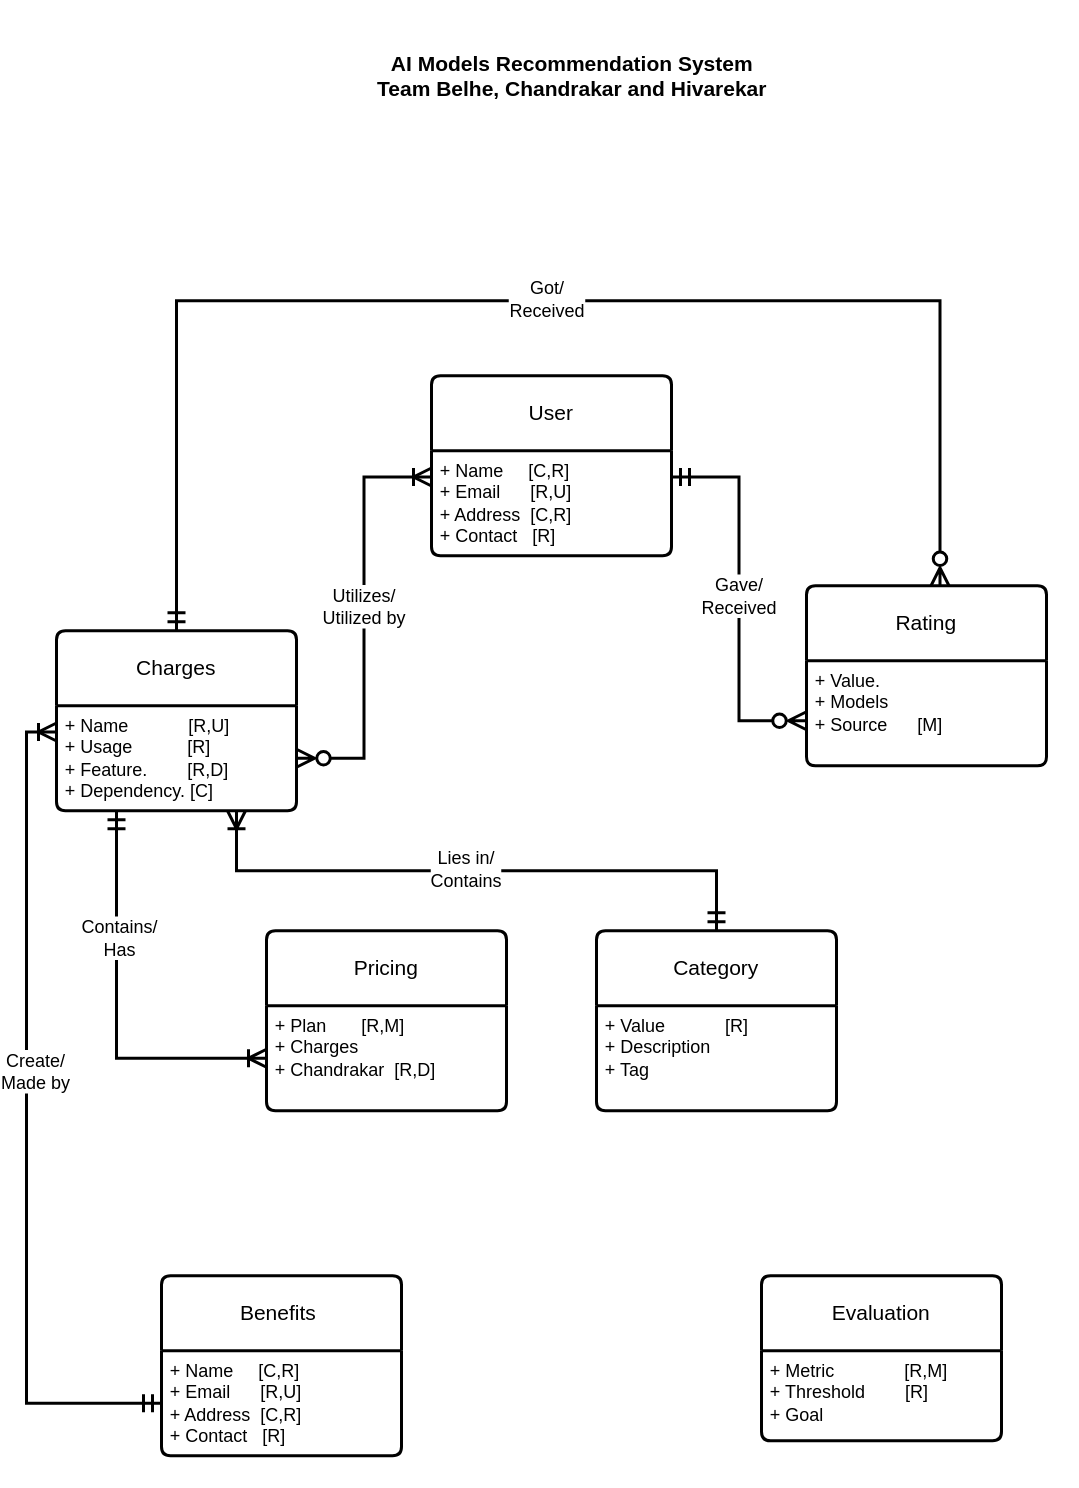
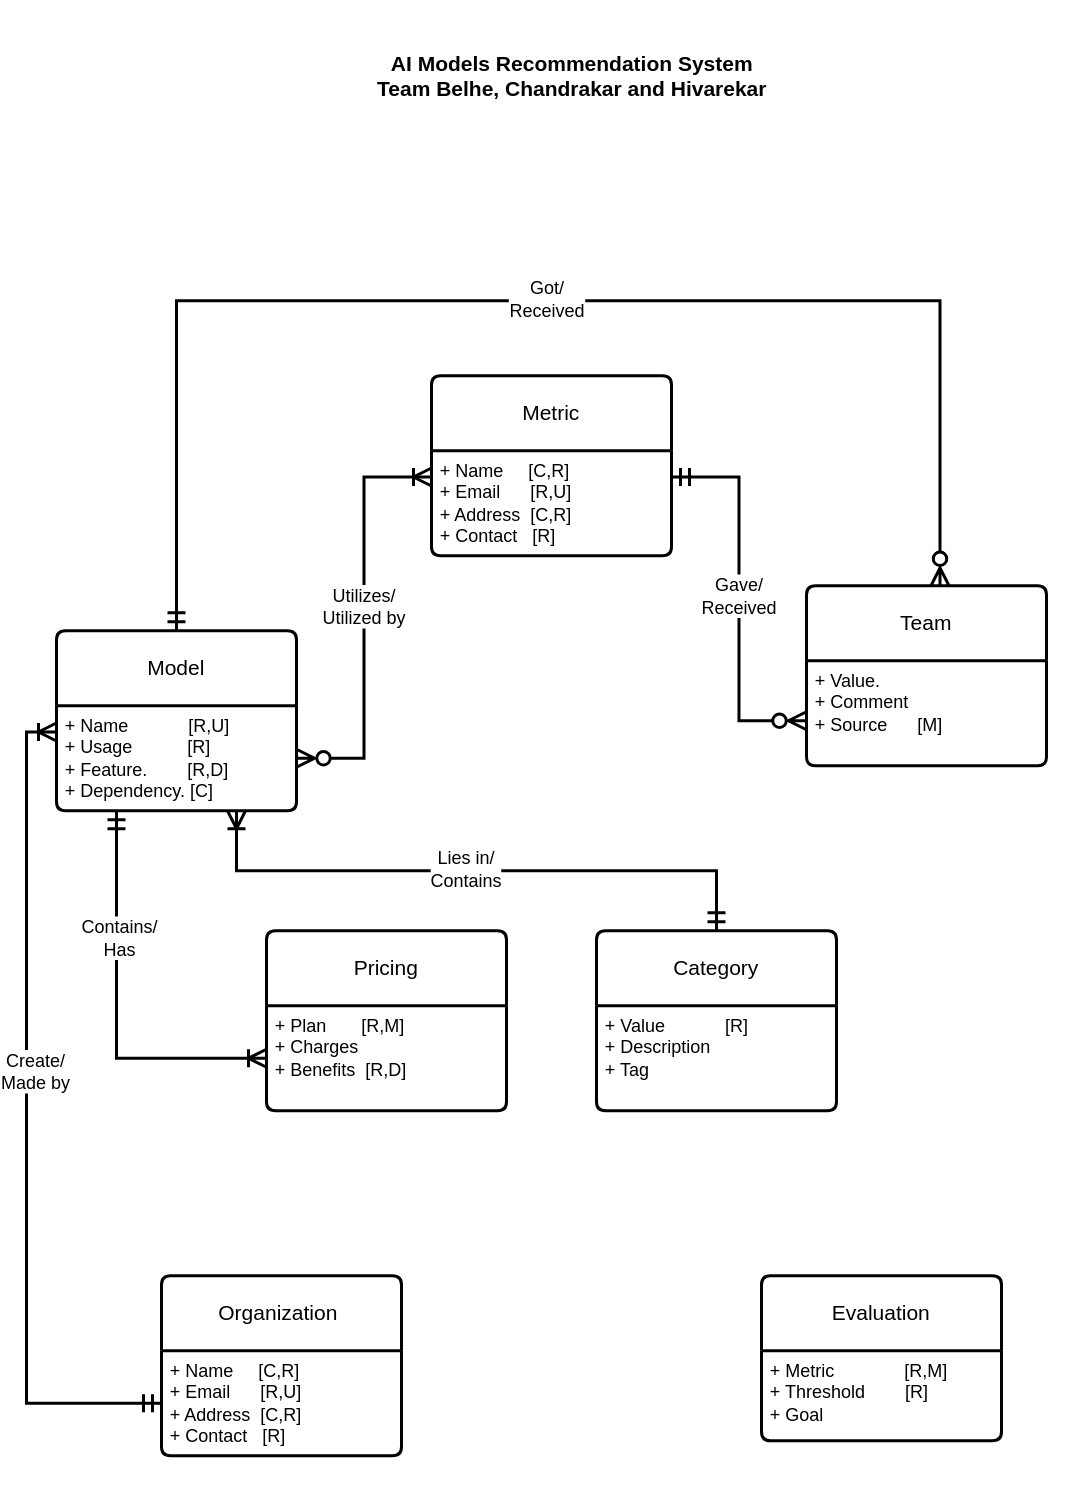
node "User": label "User" -> "Metric"
node "Rating": label "Rating" -> "Team"
node "Charges": label "Charges" -> "Model"
node "+ Value. + Models + Source [M]": label "+ Value. + Models + Source [M]" -> "+ Value. + Comment + Source [M]"
node "+ Plan [R,M] + Charges + Chandrakar [R,D]": label "+ Plan [R,M] + Charges + Chandrakar [R,D]" -> "+ Plan [R,M] + Charges + Benefits [R,D]"
node "Benefits": label "Benefits" -> "Organization"
